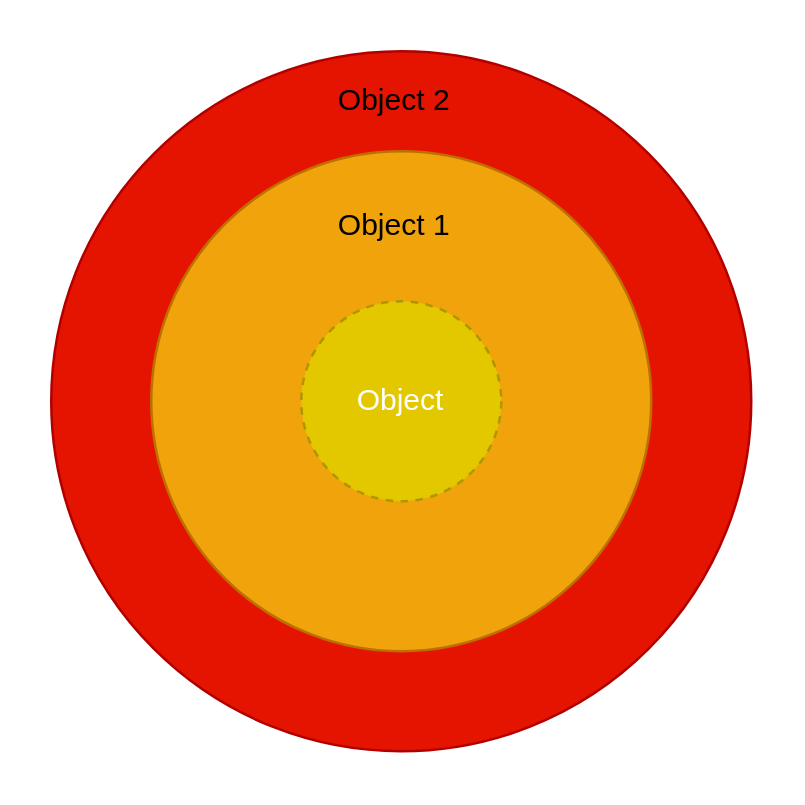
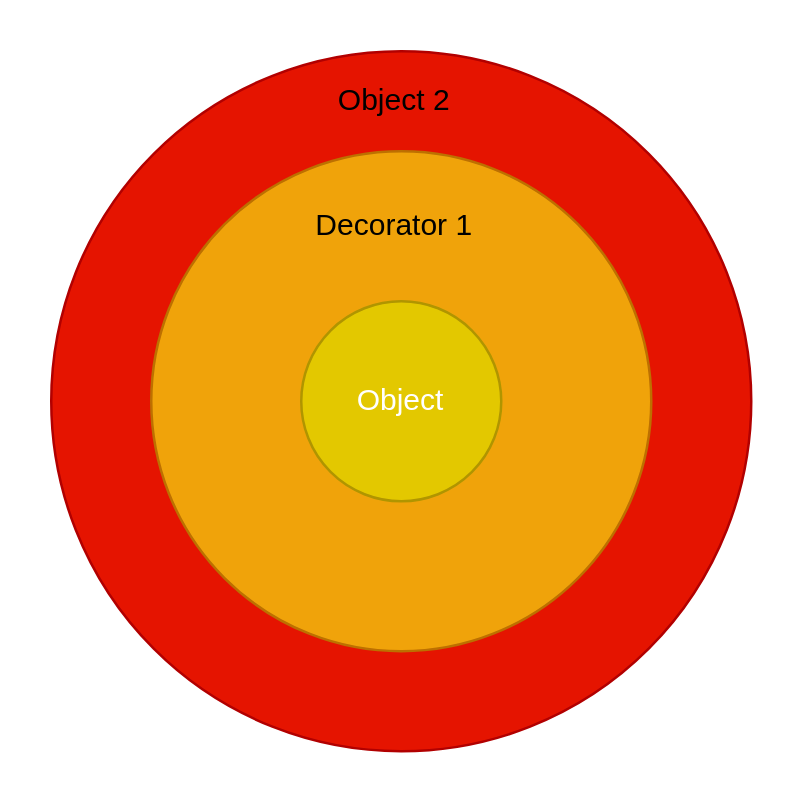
node "Object 1": label "Object 1" -> "Decorator 1"
node "Object": style dashed -> solid
